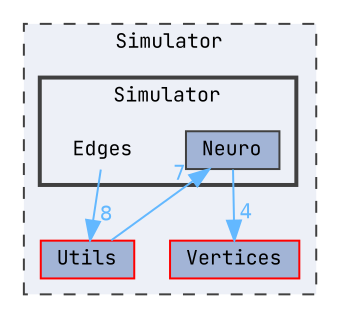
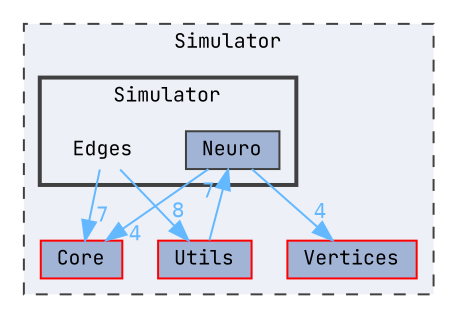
node "Core": added
